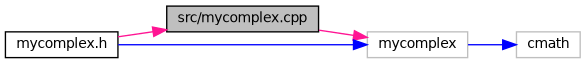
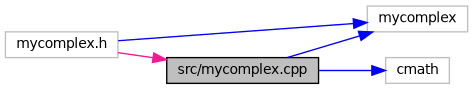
edge "src/mycomplex.cpp" -> "mycomplex": color deeppink -> blue
node "mycomplex.h": color black -> grey75
edge "mycomplex" -> "cmath": now "src/mycomplex.cpp" -> "cmath"
